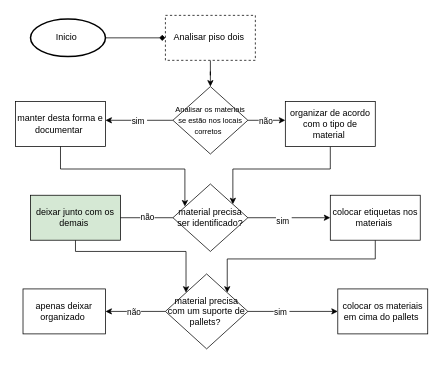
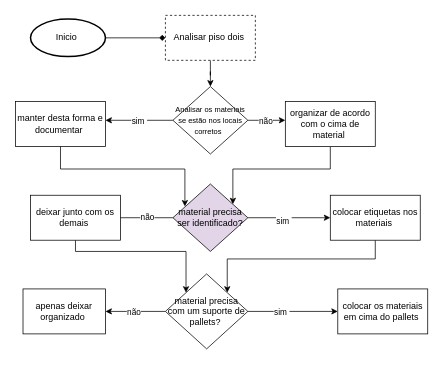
node "organizar de acordo com o tipo de material": label "organizar de acordo com o tipo de material" -> "organizar de acordo com o cima de material"
node "deixar junto com os demais": fillcolor #d5e8d4 -> #ffffff
node "material precisa ser identificado?": fillcolor #ffffff -> #e1d5e7
